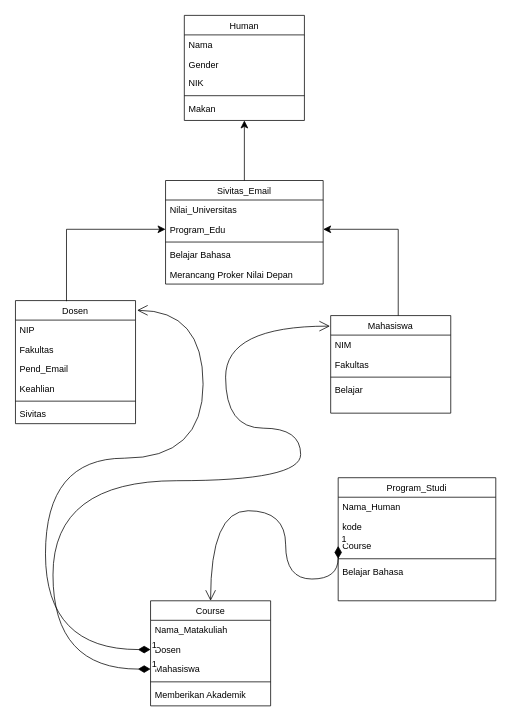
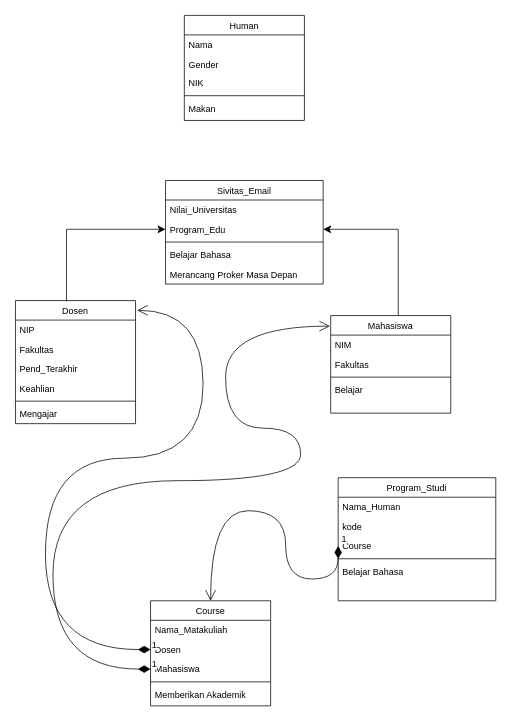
edge "Sivitas_Email" -> "Human": removed
node "Merancang Proker Nilai Depan": label "Merancang Proker Nilai Depan" -> "Merancang Proker Masa Depan"
node "Pend_Email": label "Pend_Email" -> "Pend_Terakhir"
node "Sivitas": label "Sivitas" -> "Mengajar"
